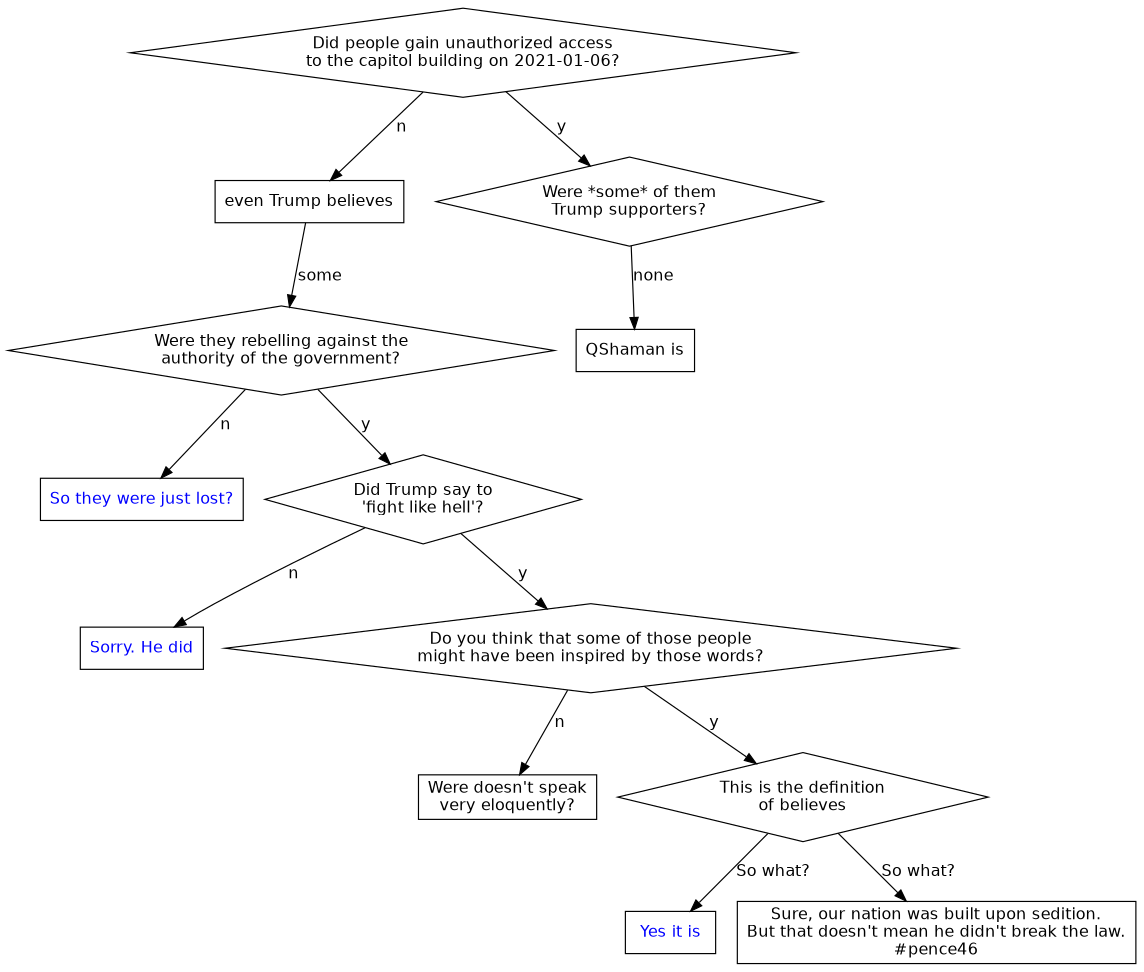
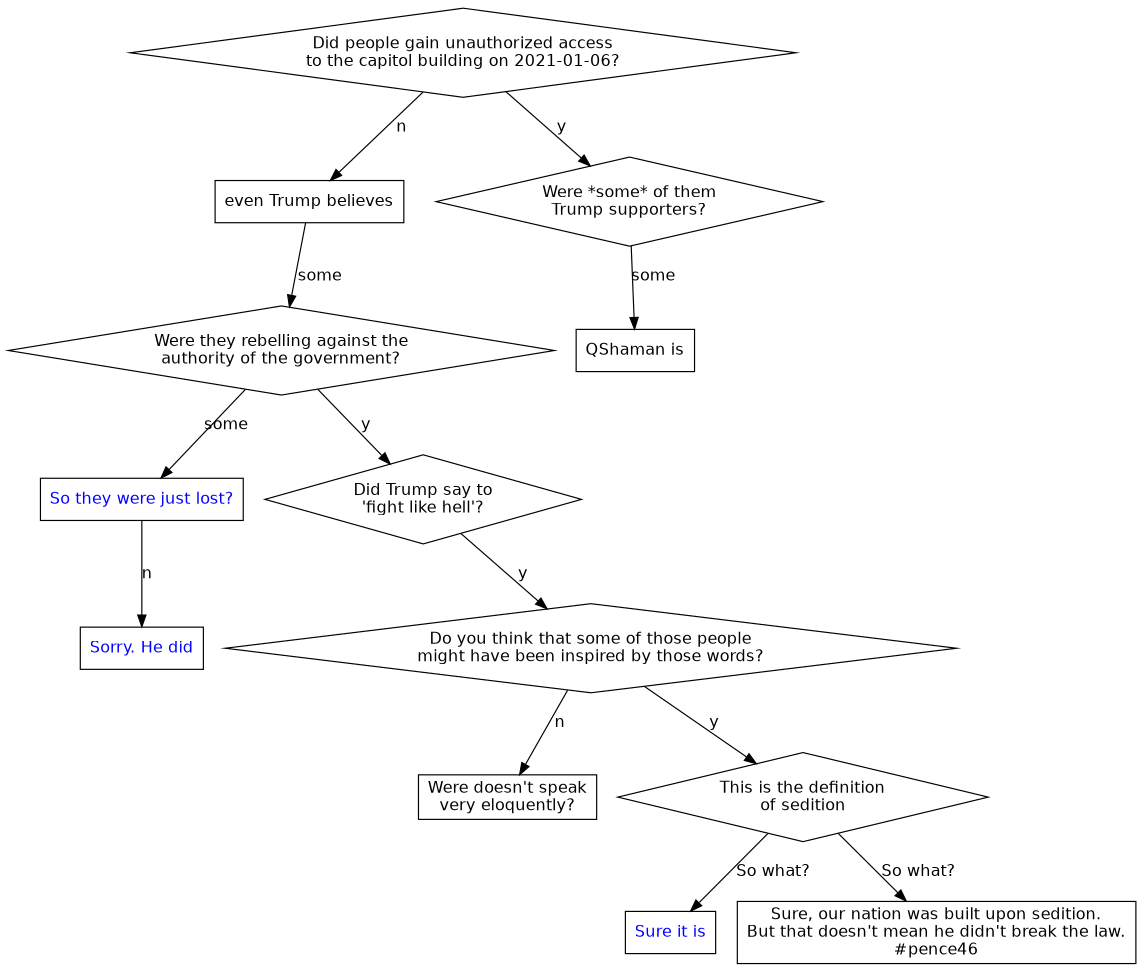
edge "Were *some* of them Trump supporters?" -> "QShaman is": label "none" -> "some"
edge "Were they rebelling against the authority of the government?" -> "So they were just lost?": label "n" -> "some"
edge "Did Trump say to 'fight like hell'?" -> "Sorry. He did": now "So they were just lost?" -> "Sorry. He did"
node "This is the definition of believes": label "This is the definition of believes" -> "This is the definition of sedition"
node "Yes it is": label "Yes it is" -> "Sure it is"
